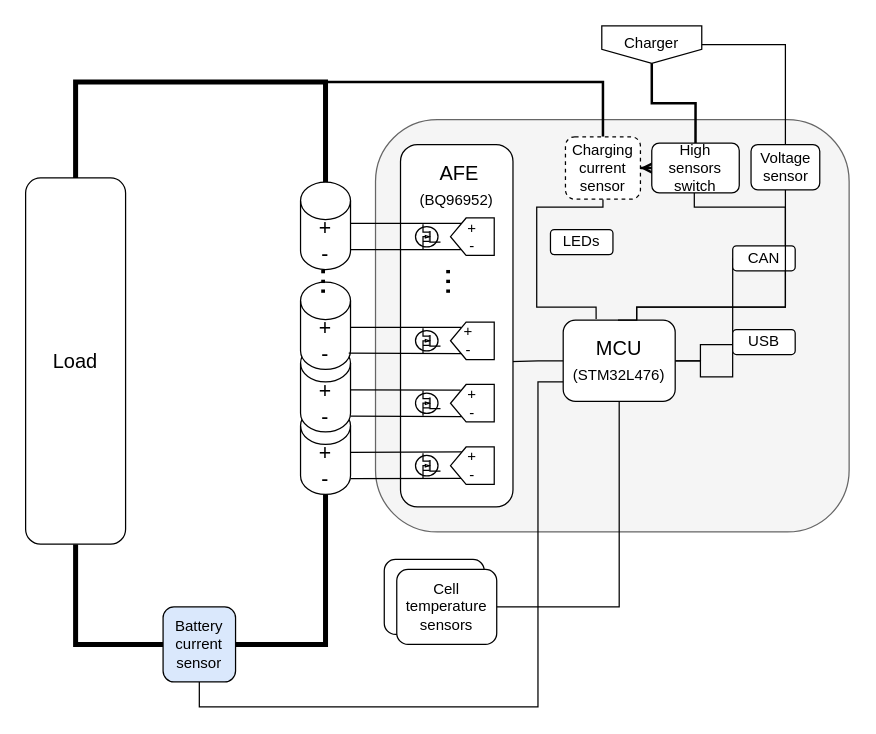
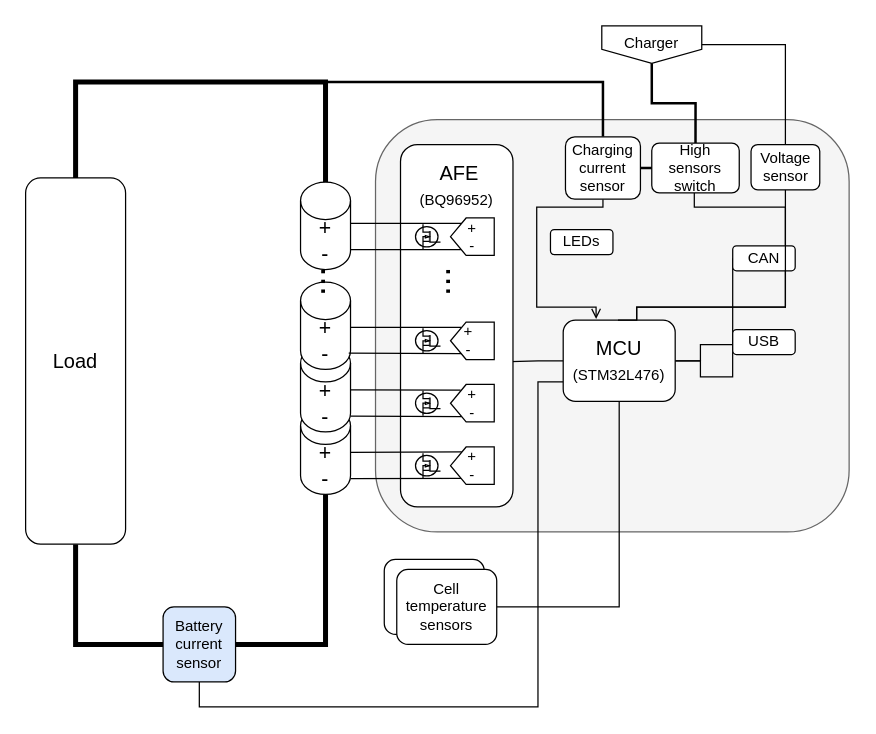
node "Charging current sensor": style dashed -> solid
edge "High sensors switch" -> "Charging current sensor": arrowhead open -> none
edge "Charging current sensor" -- "MCU (STM32L476)": arrowhead none -> open
